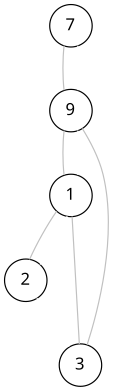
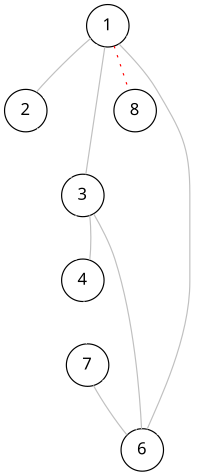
node "9": label "9" -> "6"
node "8": added
node "4": added
